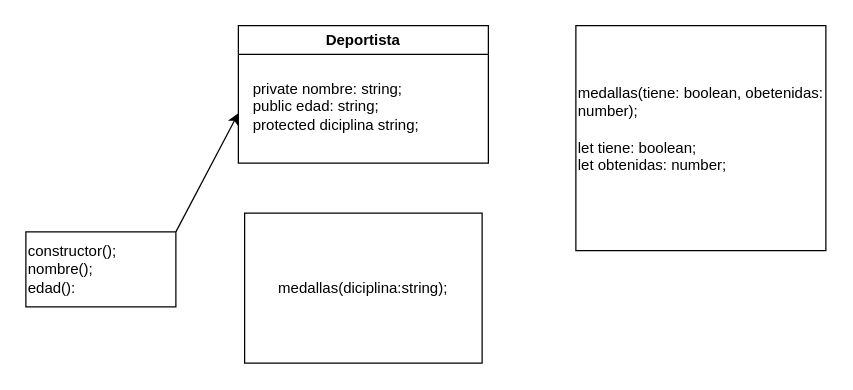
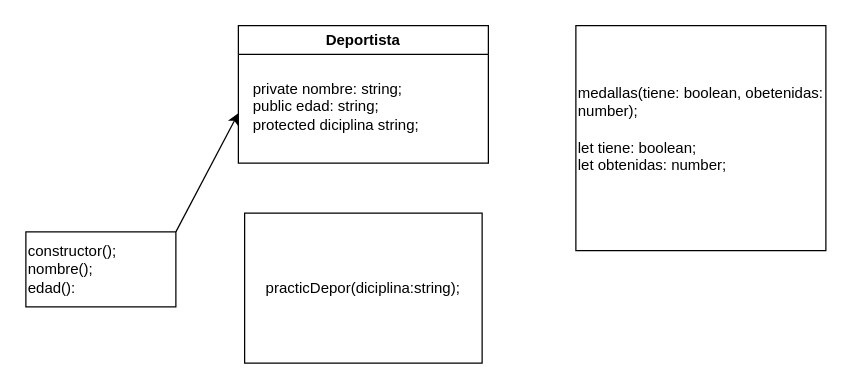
node "medallas(diciplina:string);": label "medallas(diciplina:string);" -> "practicDepor(diciplina:string);"
